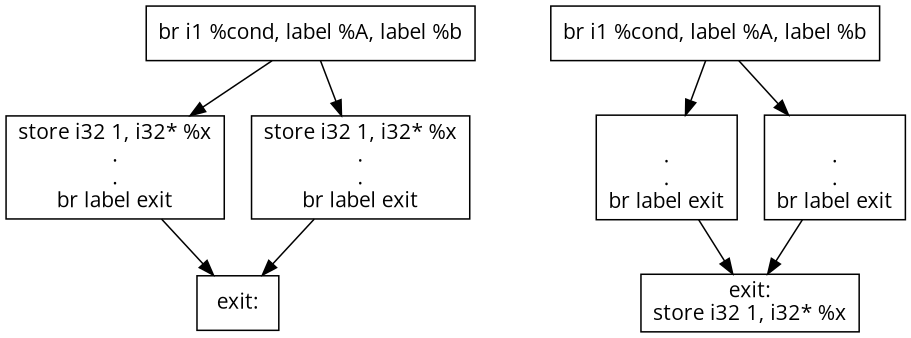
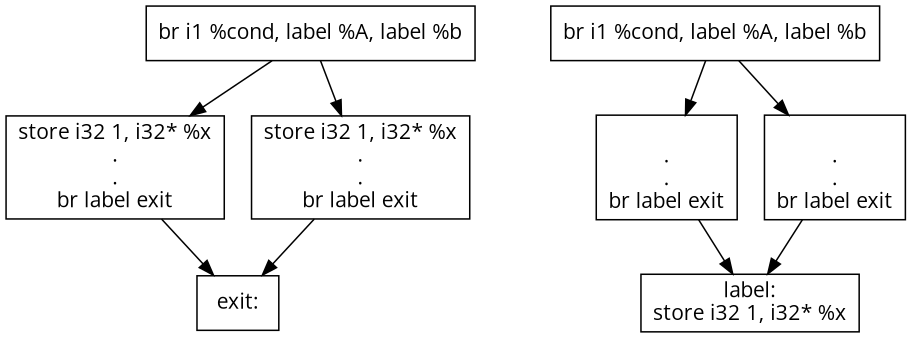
node "exit: store i32 1, i32* %x": label "exit: store i32 1, i32* %x" -> "label: store i32 1, i32* %x"
